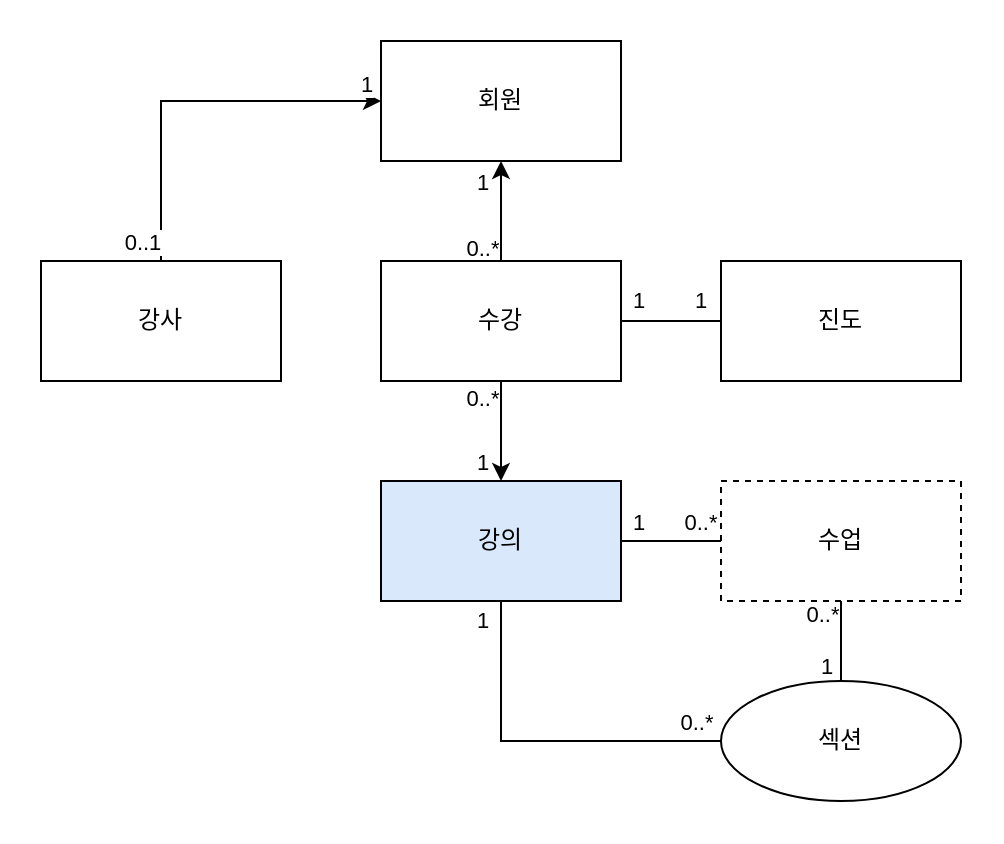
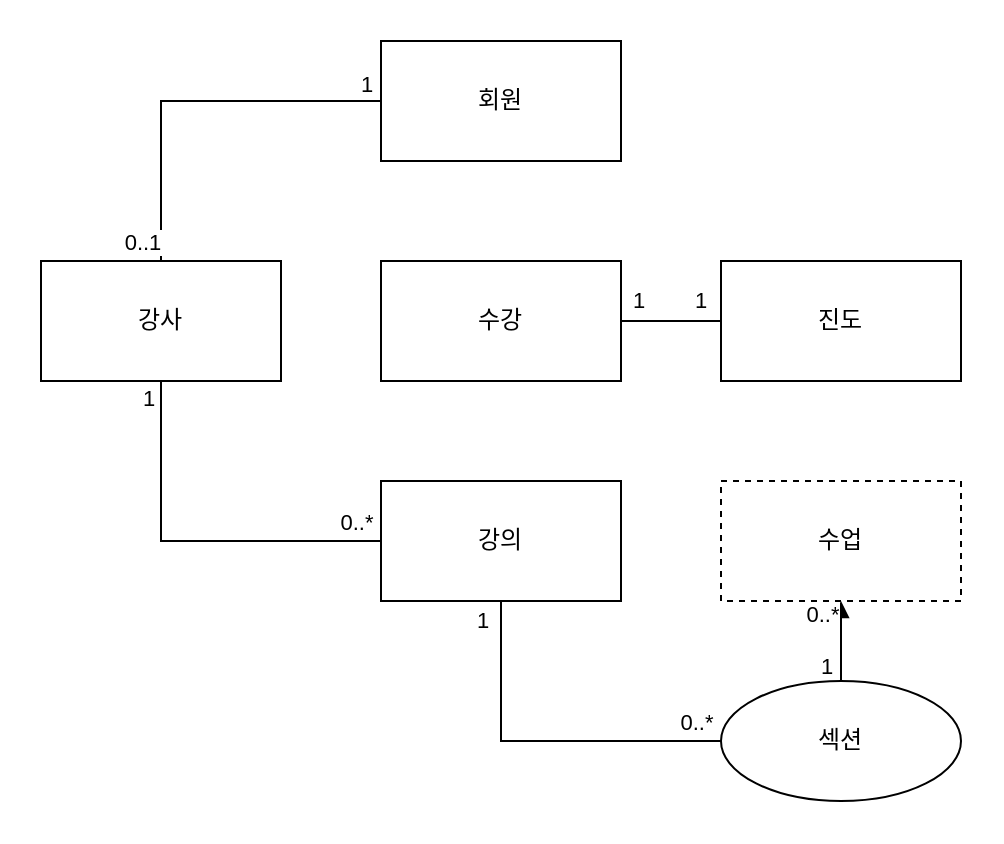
edge "강사" -> "회원": arrowhead classic -> none
edge "수강" -> "회원": removed, labels "0..*", "1"
edge "수강" -> "강의": removed, labels "0..*", "1"
edge "강사" -- "강의": added, labels "1", "0..*"
node "강의": fillcolor #dae8fc -> #ffffff
edge "강의" -- "수업": removed, labels "1", "0..*"
edge "수업" -- "섹션": arrowhead none -> block
